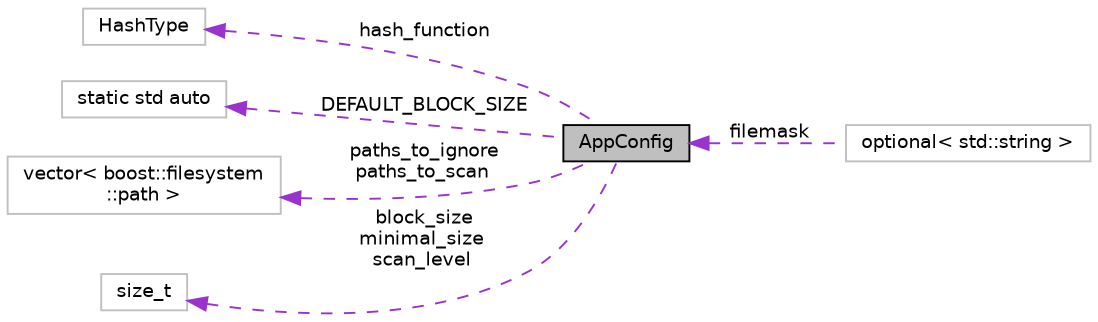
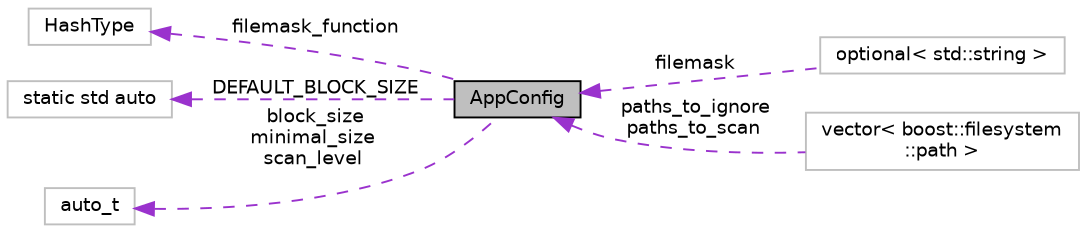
edge "AppConfig" -> "HashType": label " hash_function" -> " filemask_function"
edge "AppConfig" -> "vector< boost::filesystem ::path >": reversed
node "size_t": label "size_t" -> "auto_t"
